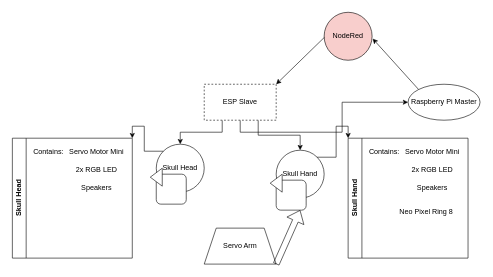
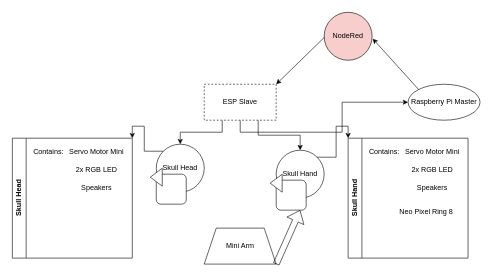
node "Servo Arm": label "Servo Arm" -> "Mini Arm"
